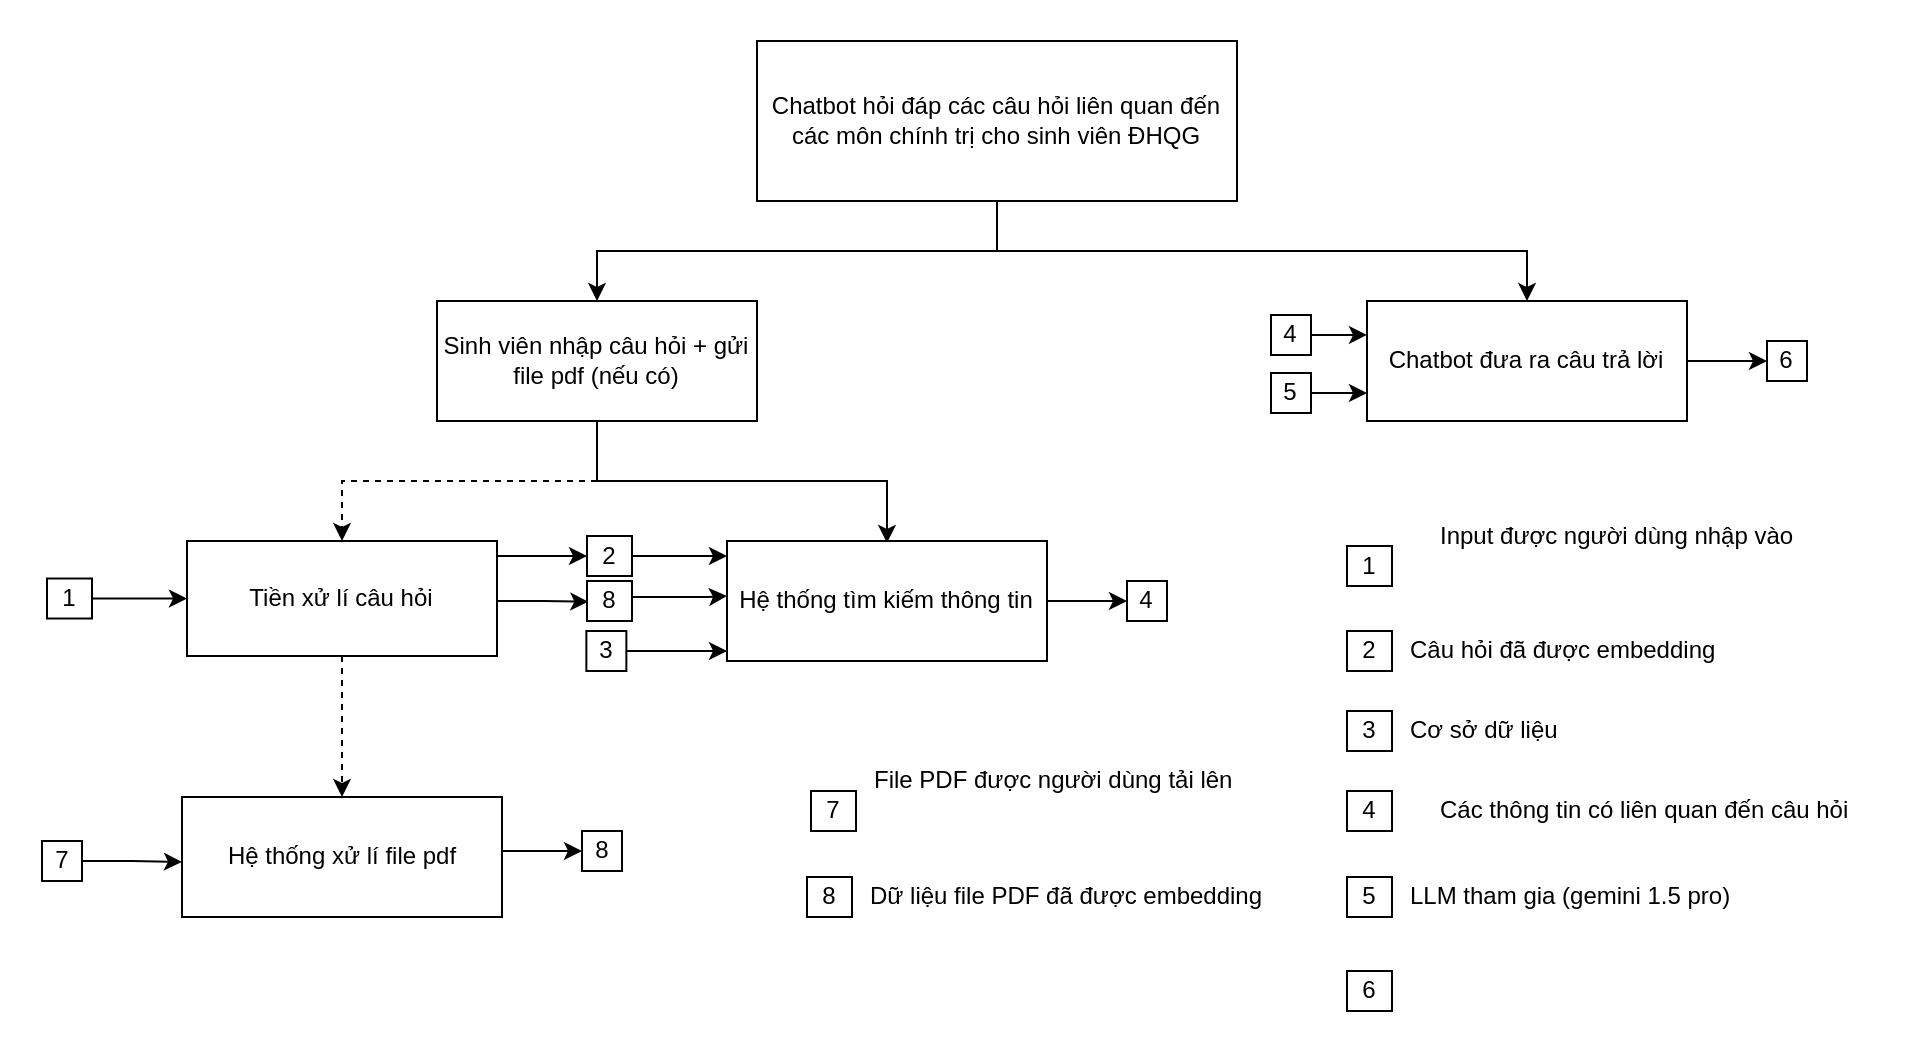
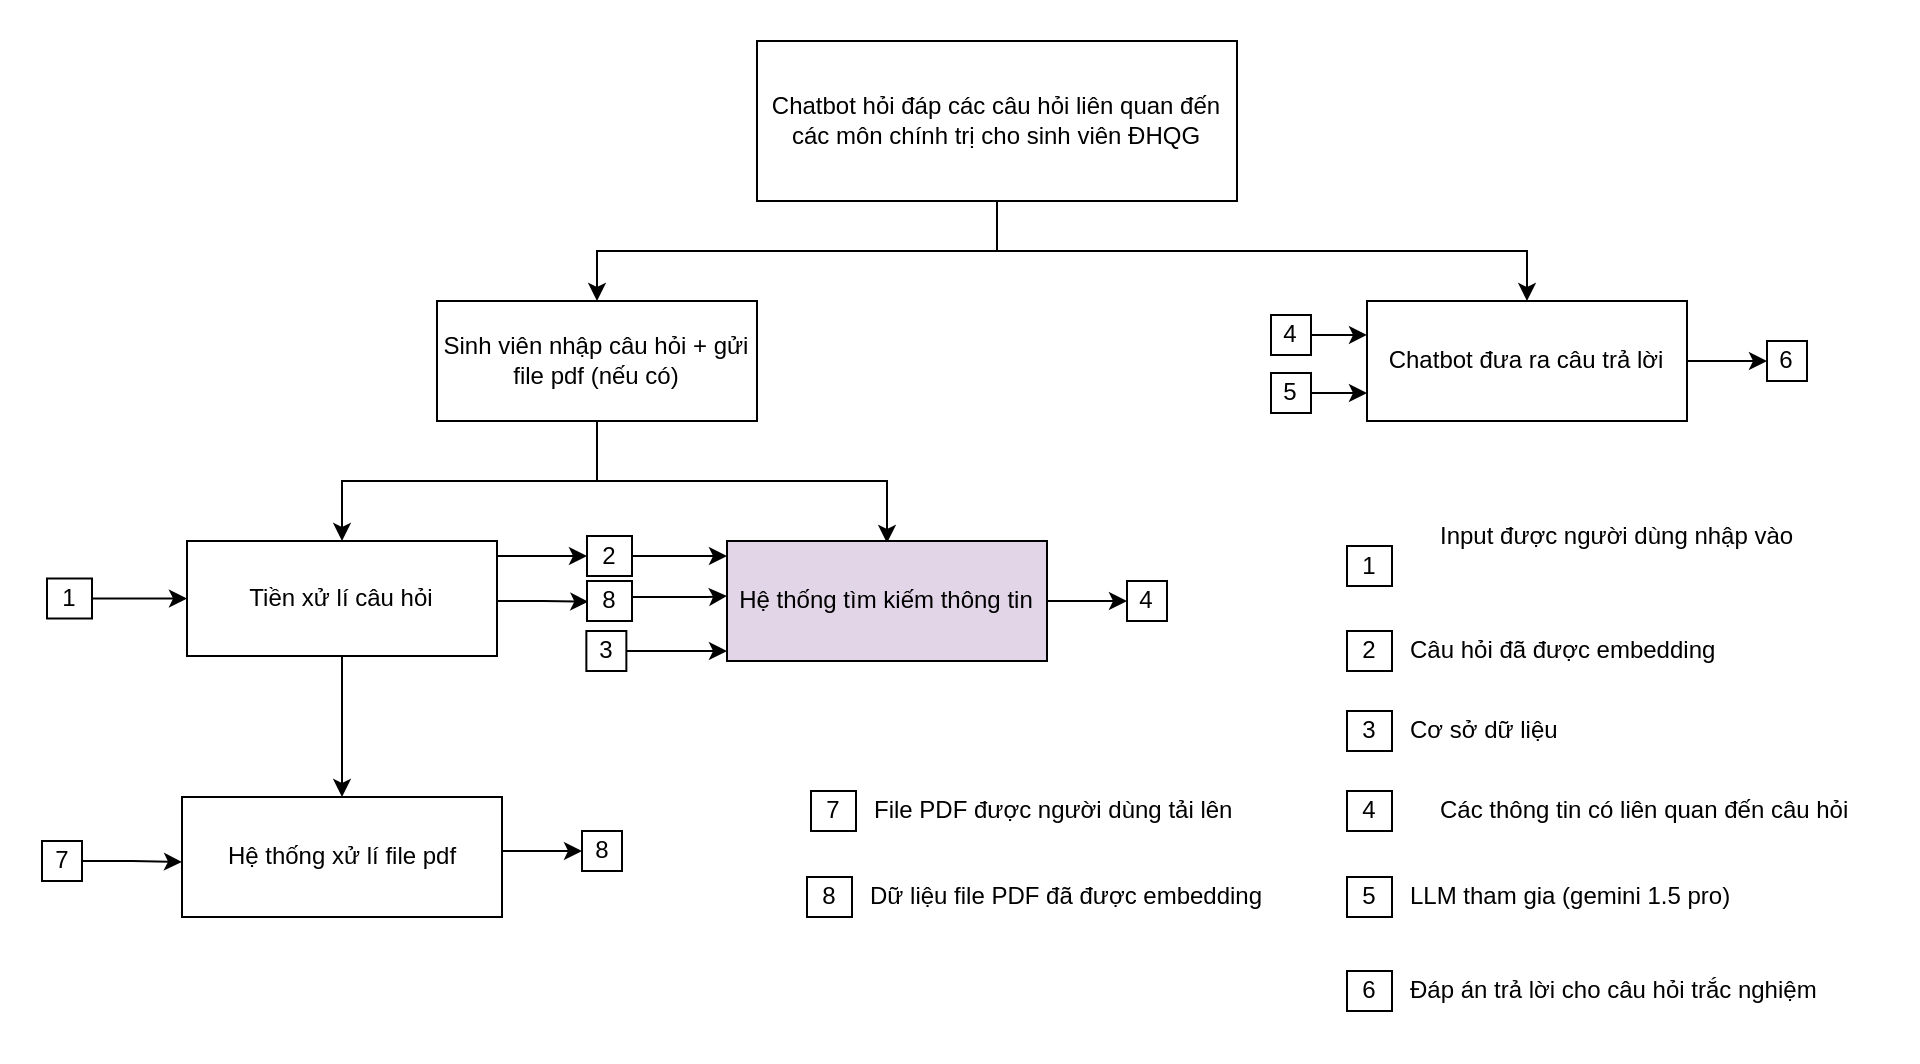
edge "Sinh viên nhập câu hỏi + gửi file pdf (nếu có)" -> "Tiền xử lí câu hỏi": style dashed -> solid
node "Hệ thống tìm kiếm thông tin": fillcolor #ffffff -> #e1d5e7
edge "Tiền xử lí câu hỏi" -> "Hệ thống xử lí file pdf": style dashed -> solid
node "File PDF được người dùng tải lên": moved (1091, 781) -> (1091, 811)
node "Đáp án trả lời cho câu hỏi trắc nghiệm": added
